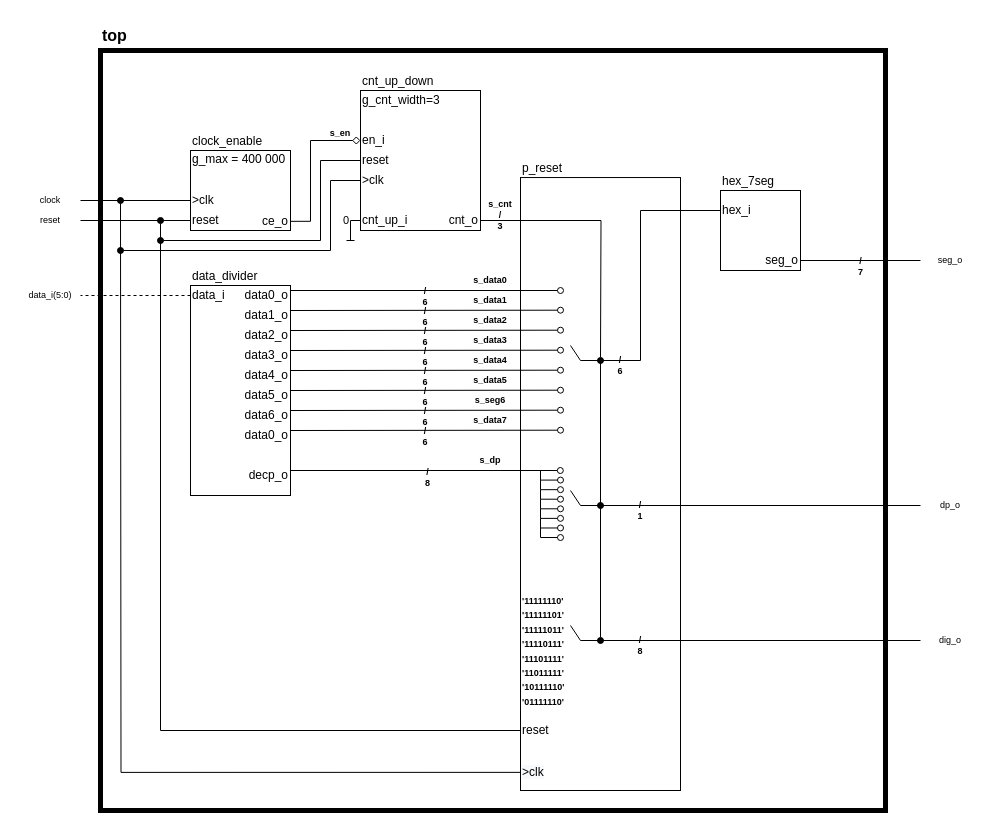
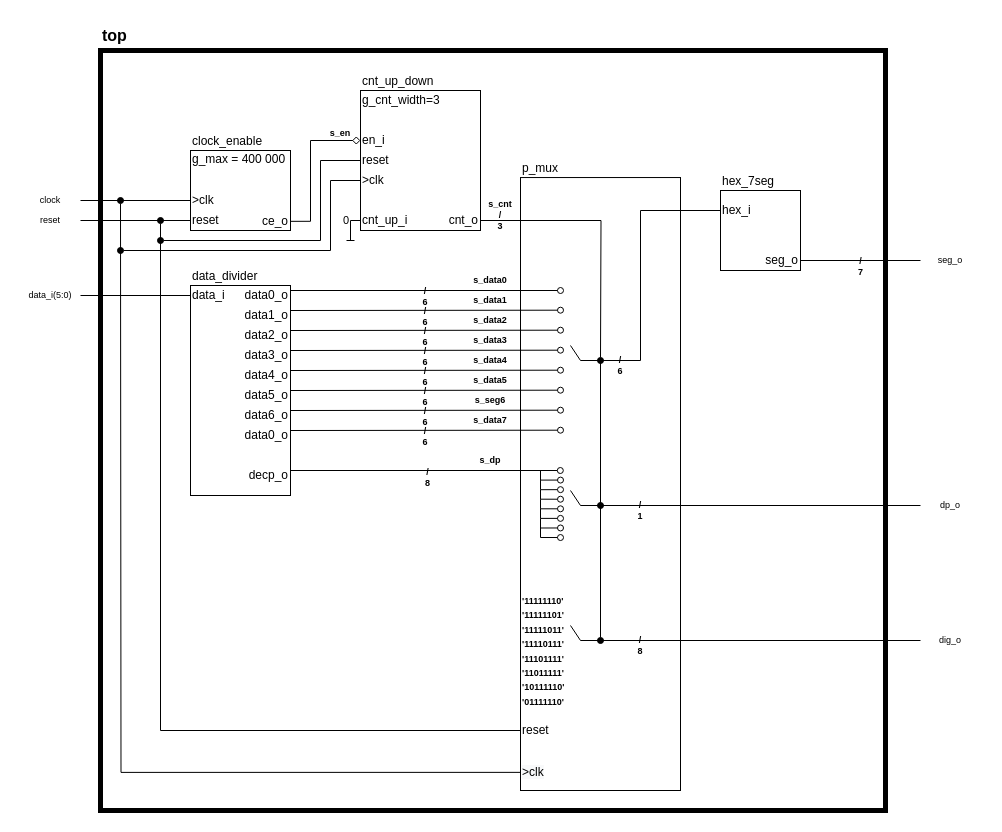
node "p_reset": label "p_reset" -> "p_mux"
edge "data_i(5:0)" -- "data_i": style dashed -> solid
